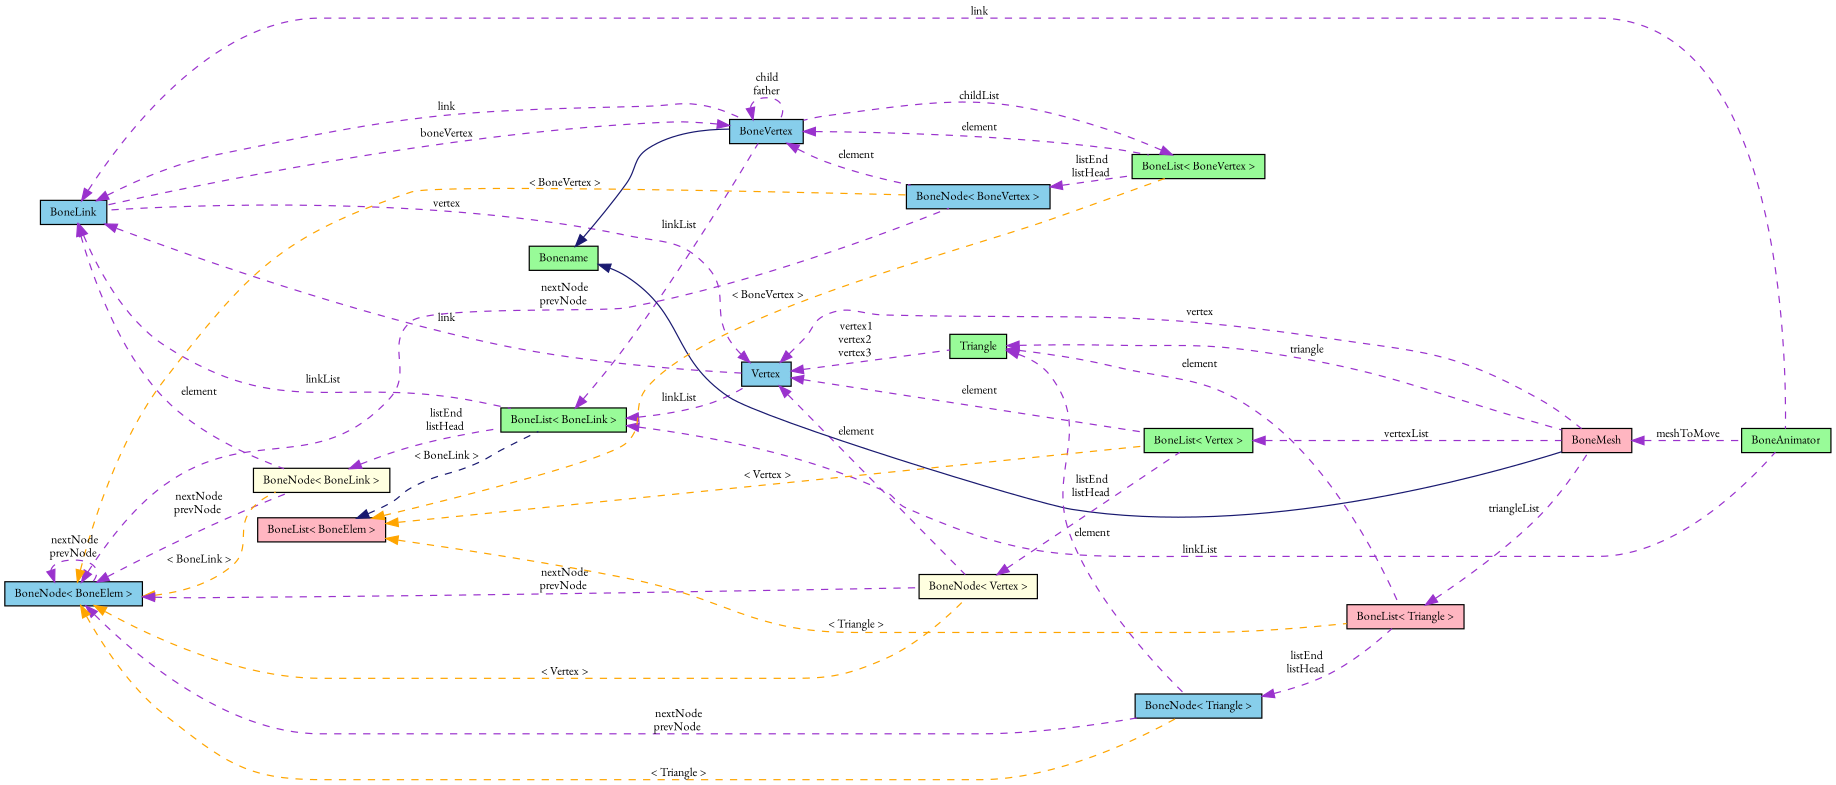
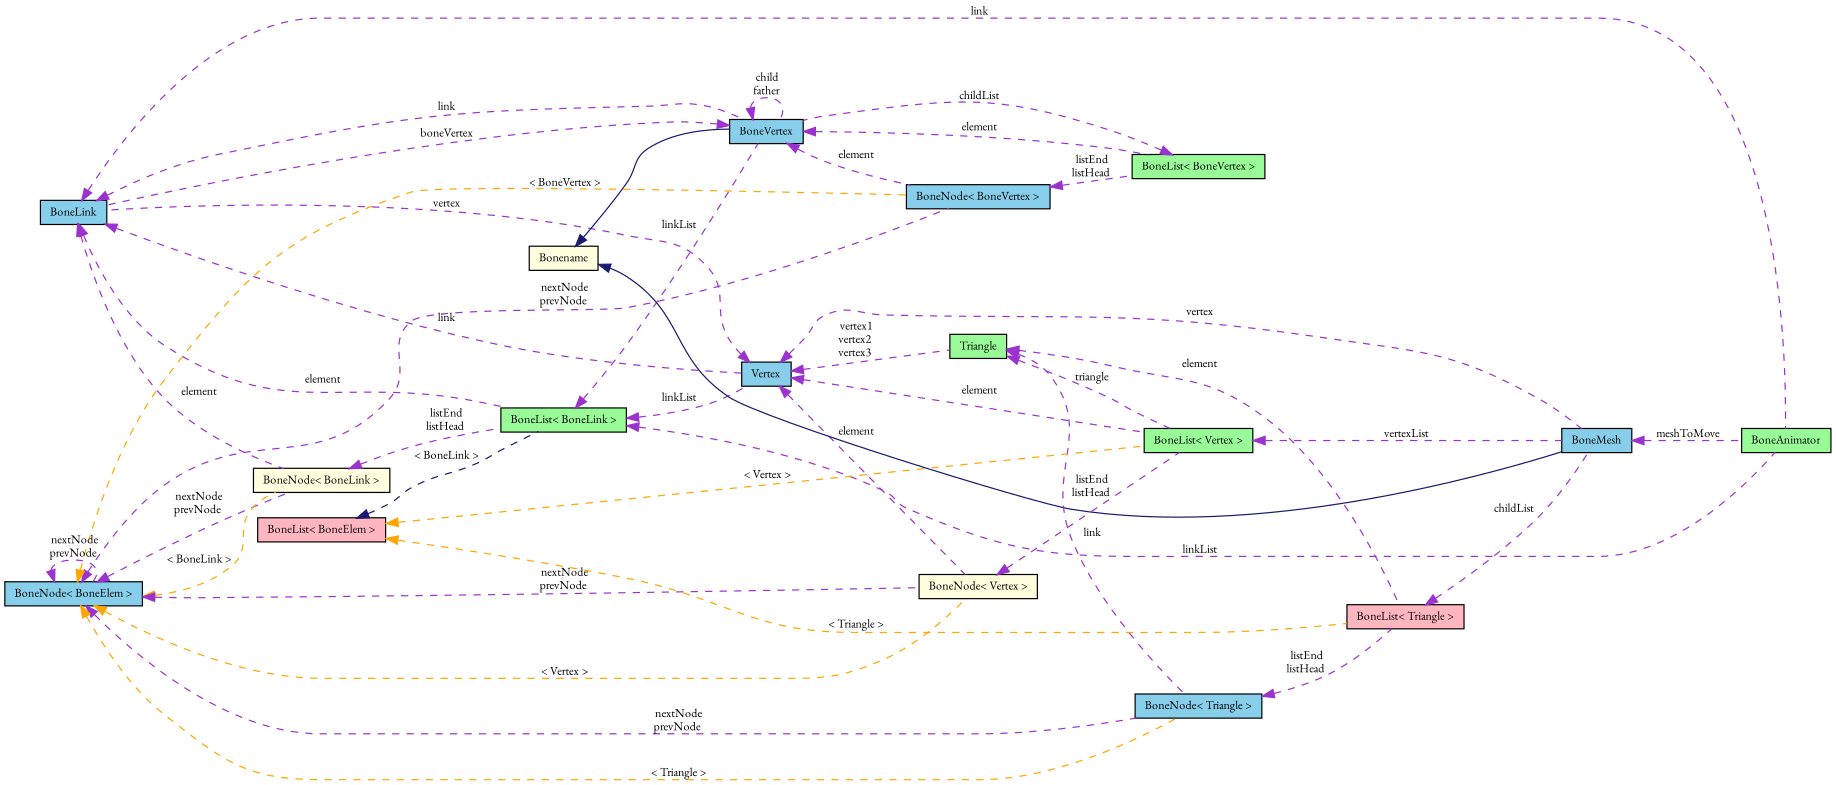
node "Bonename": fillcolor palegreen -> lightyellow
edge "BoneList< BoneVertex >" -> "BoneList< BoneElem >": removed, label "< BoneVertex >"
edge "BoneMesh" -> "Triangle": now "BoneList< Vertex >" -> "Triangle"
edge "BoneList< BoneLink >" -> "BoneLink": label " linkList" -> " element"
node "BoneMesh": fillcolor lightpink -> skyblue
edge "BoneMesh" -> "BoneList< Triangle >": label " triangleList" -> " childList"
edge "BoneNode< Triangle >" -> "Triangle": label " element" -> " link"
